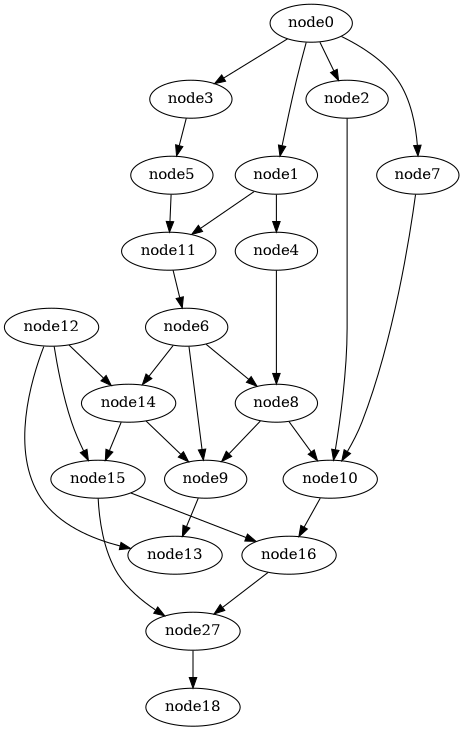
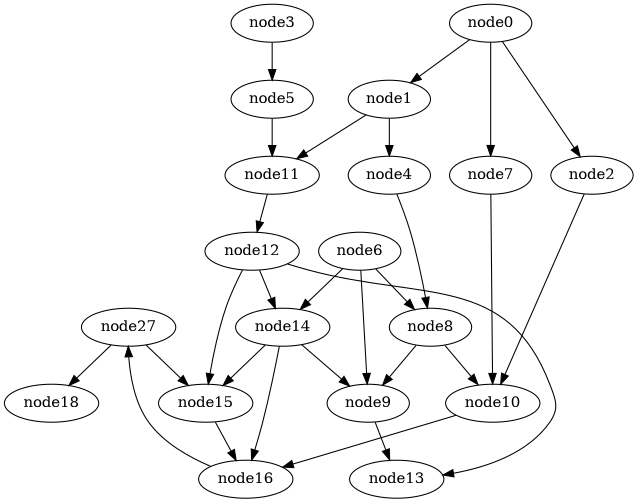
edge "node0" -> "node3": removed
edge "node11" -> "node6": now "node11" -> "node12"
edge "node14" -> "node16": added
edge "node15" -> "node27": reversed
